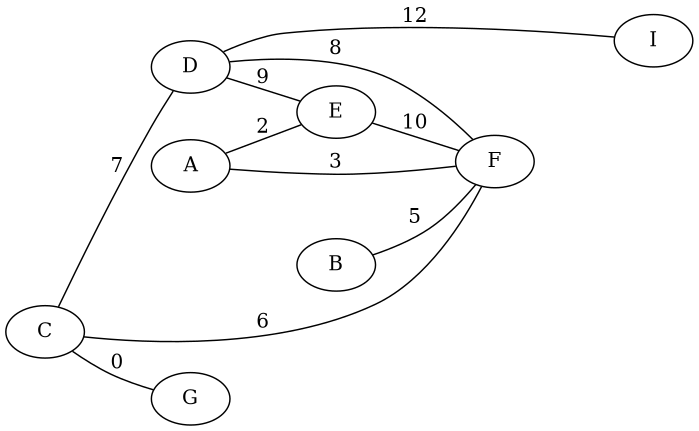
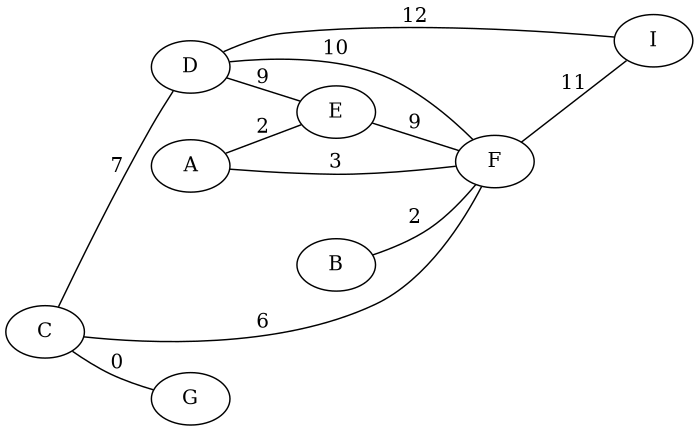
edge "D" -- "F": label "8" -> "10"
edge "I" -- "F": added, label "11"
edge "E" -- "F": label "10" -> "9"
edge "F" -- "B": label "5" -> "2"
